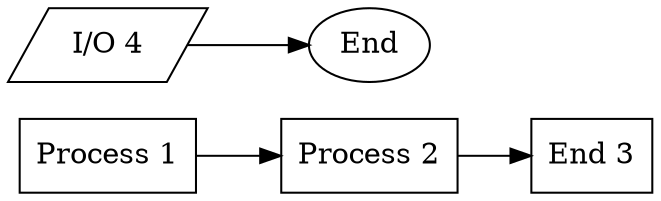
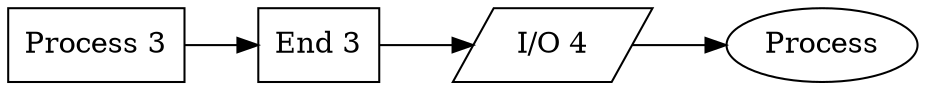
node "End": label "End" -> "Process"
edge "End 3" -> "I/O 4": added
node "Process 1": removed
node "Process 2": label "Process 2" -> "Process 3"
